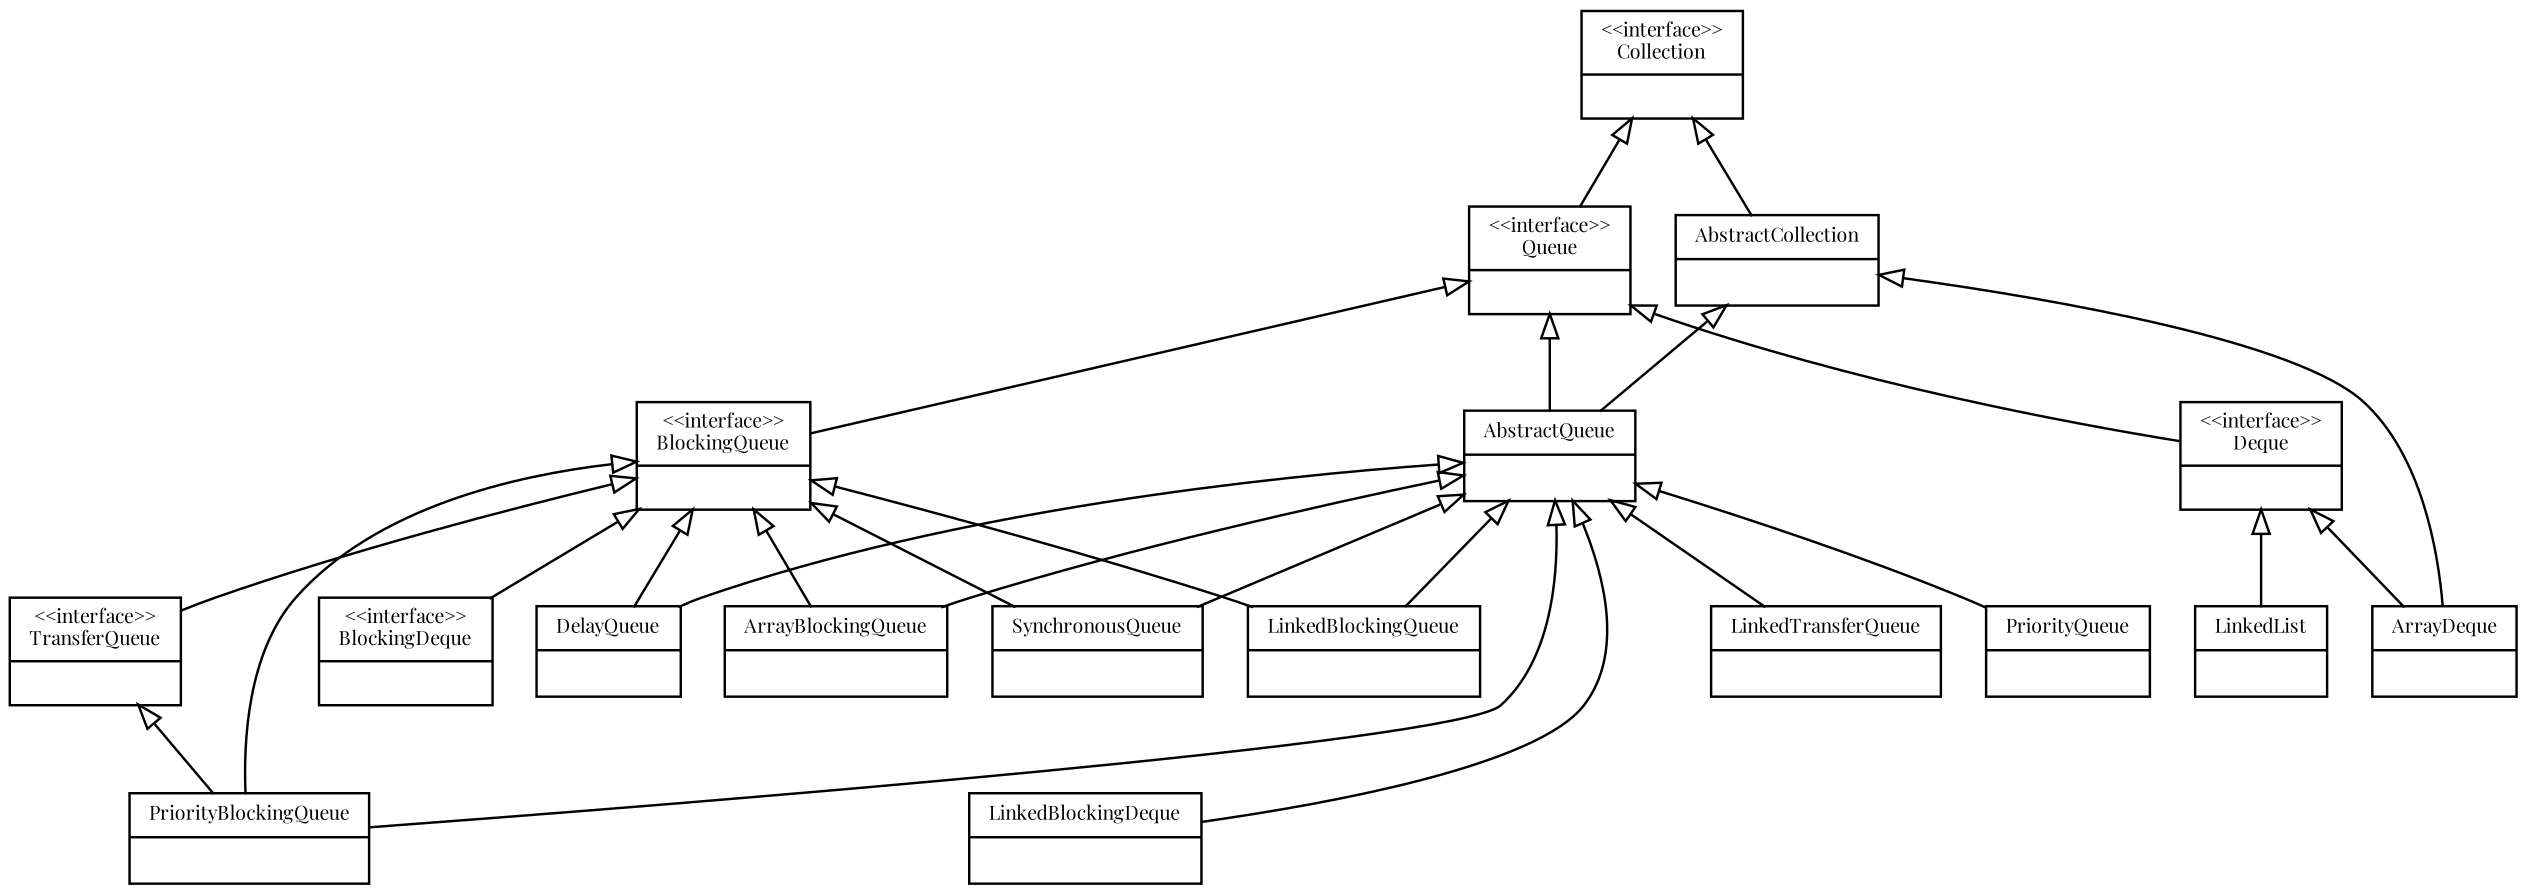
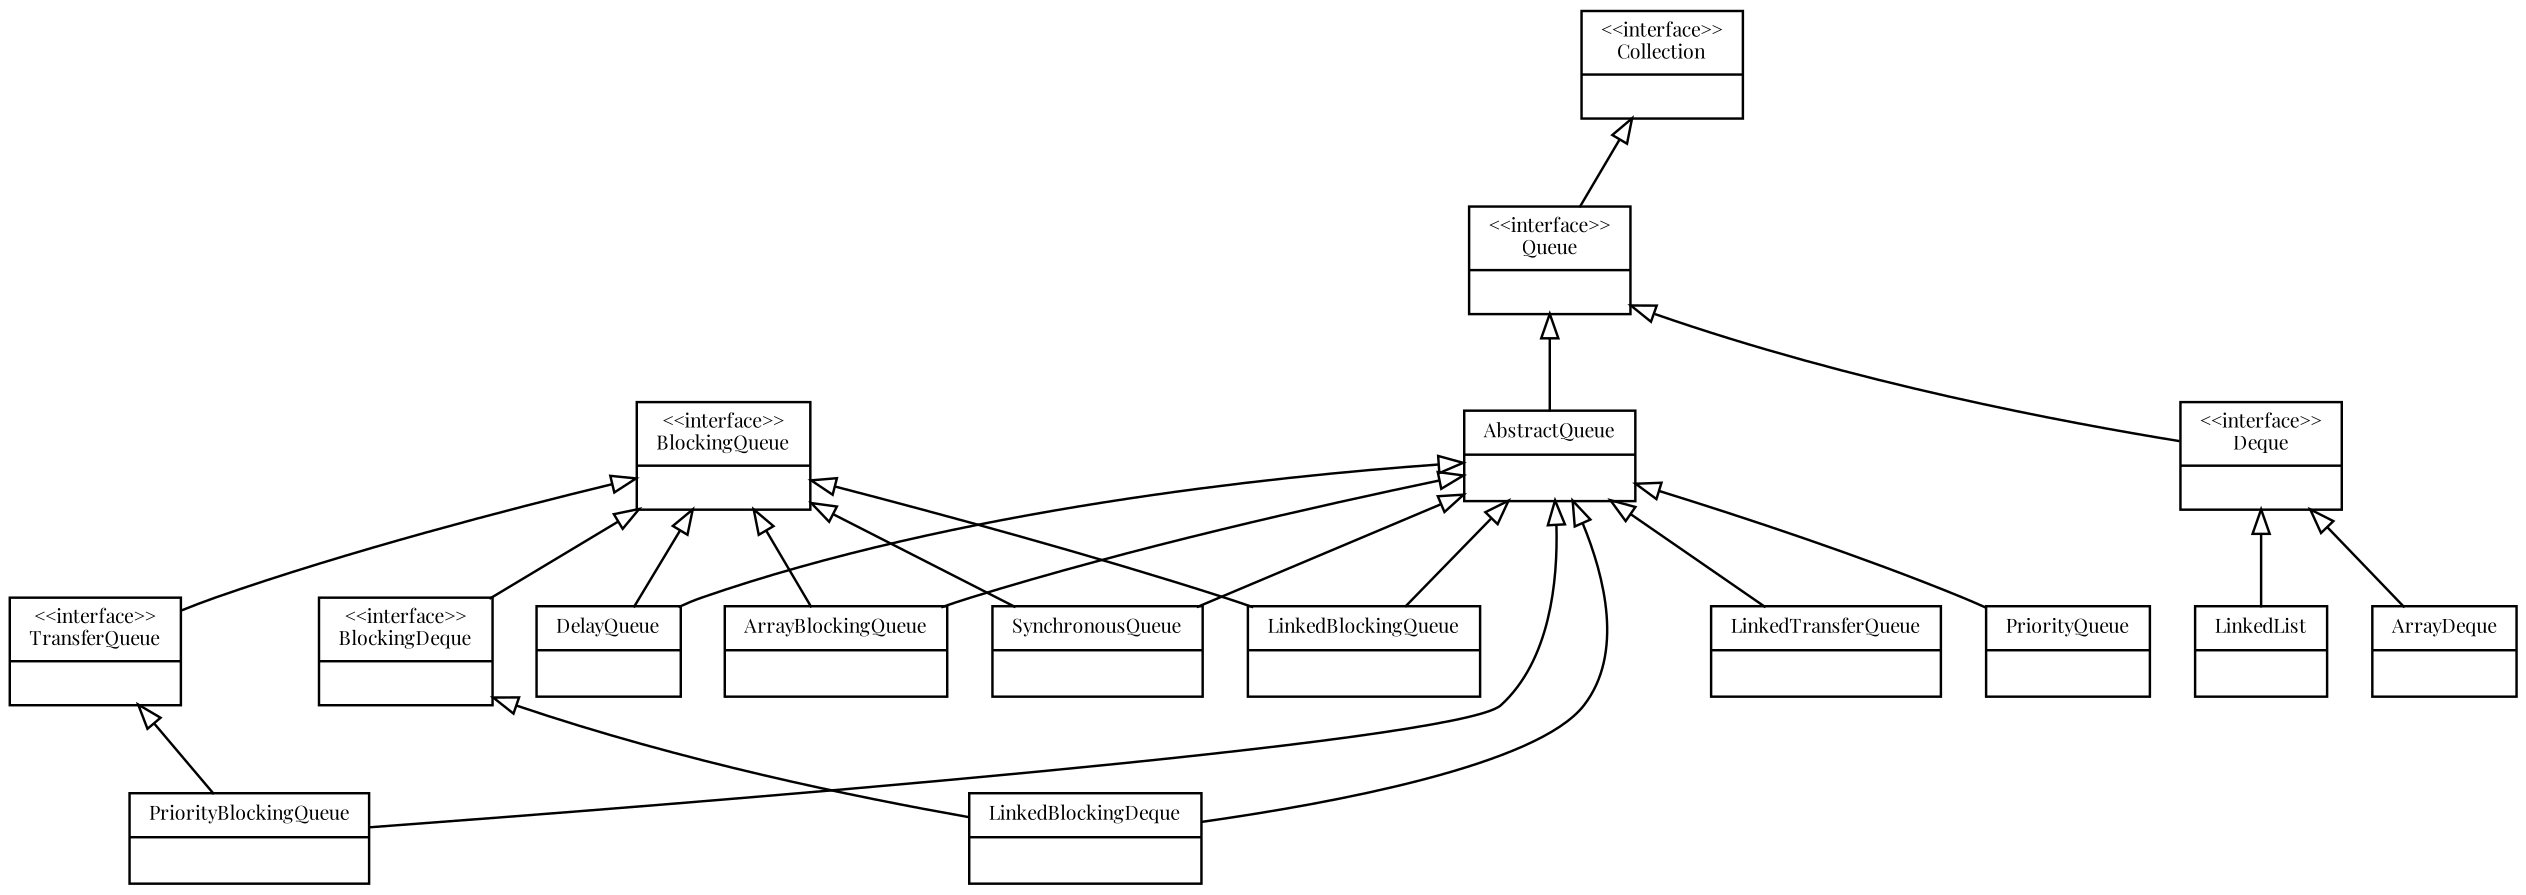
node "AbstractCollection": removed
edge "BlockingQueue" -> "Queue": removed
edge "PriorityBlockingQueue" -> "BlockingQueue": removed
edge "LinkedBlockingDeque" -> "BlockingDeque": added
